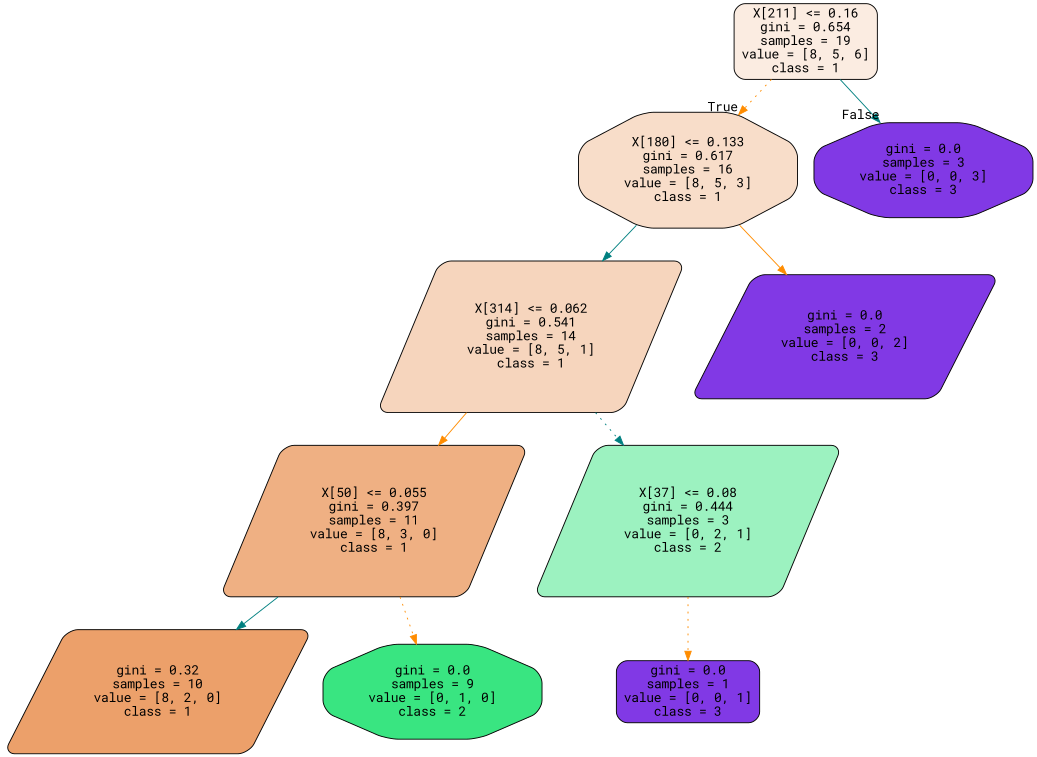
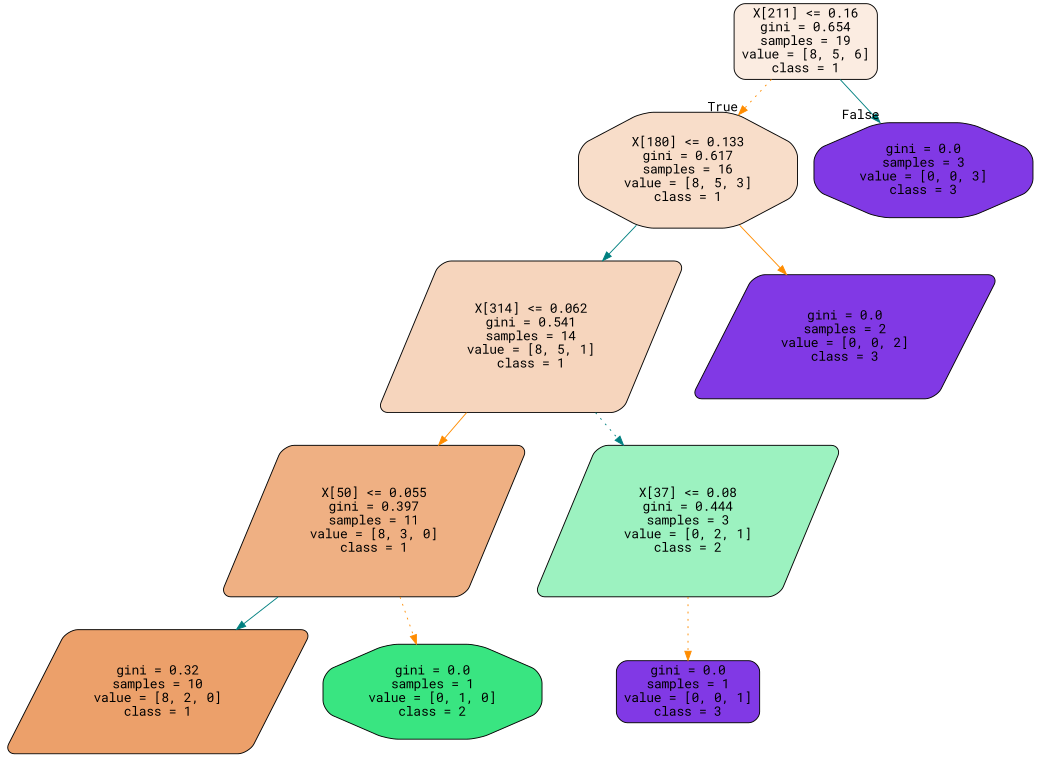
node "gini = 0.0 samples = 9 value = [0, 1, 0] class = 2": label "gini = 0.0 samples = 9 value = [0, 1, 0] class = 2" -> "gini = 0.0 samples = 1 value = [0, 1, 0] class = 2"
